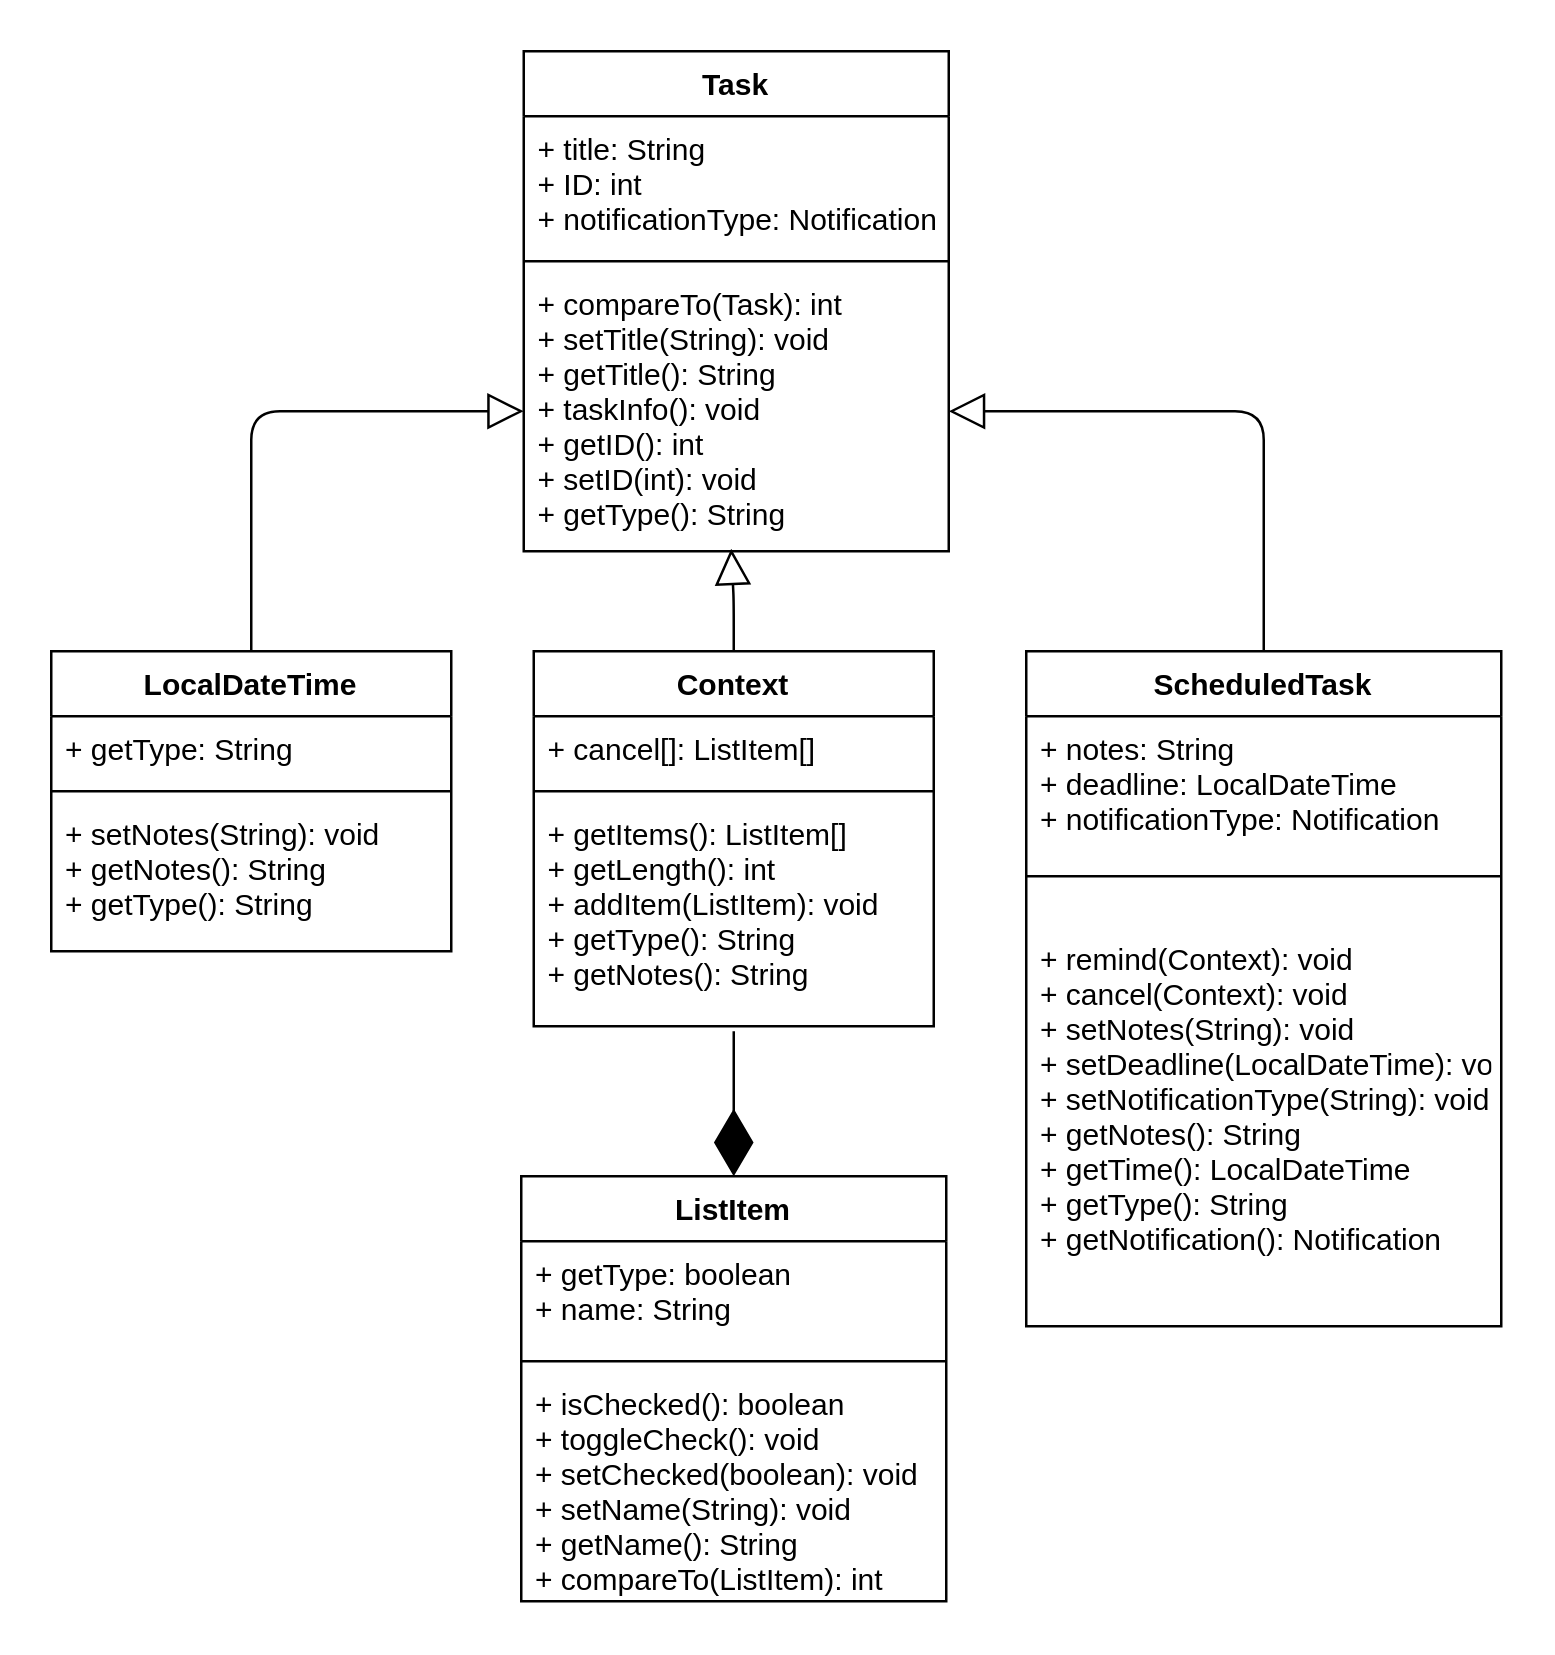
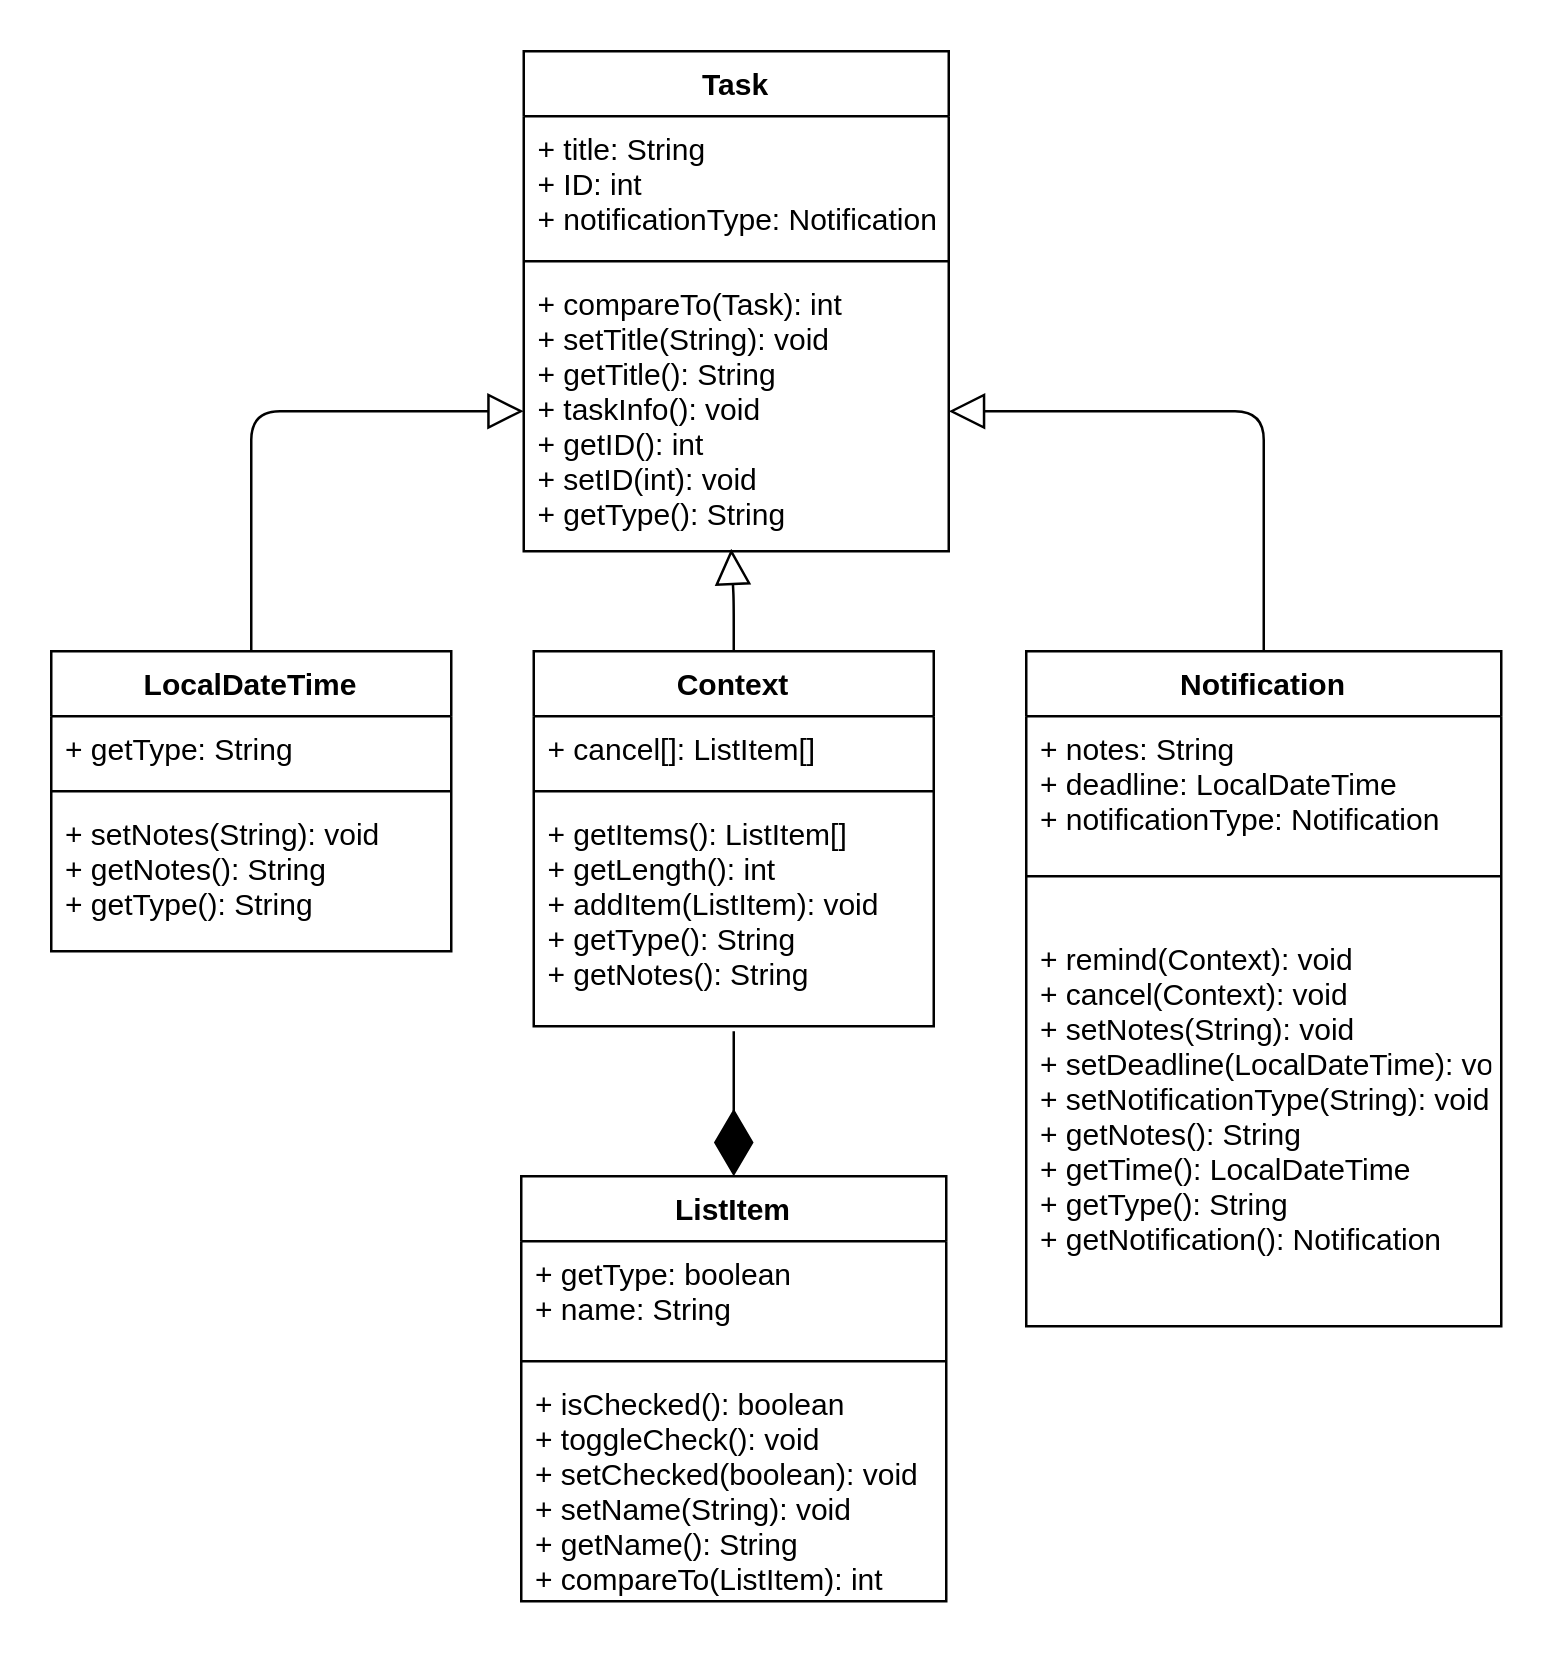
node "ScheduledTask": label "ScheduledTask" -> "Notification"
